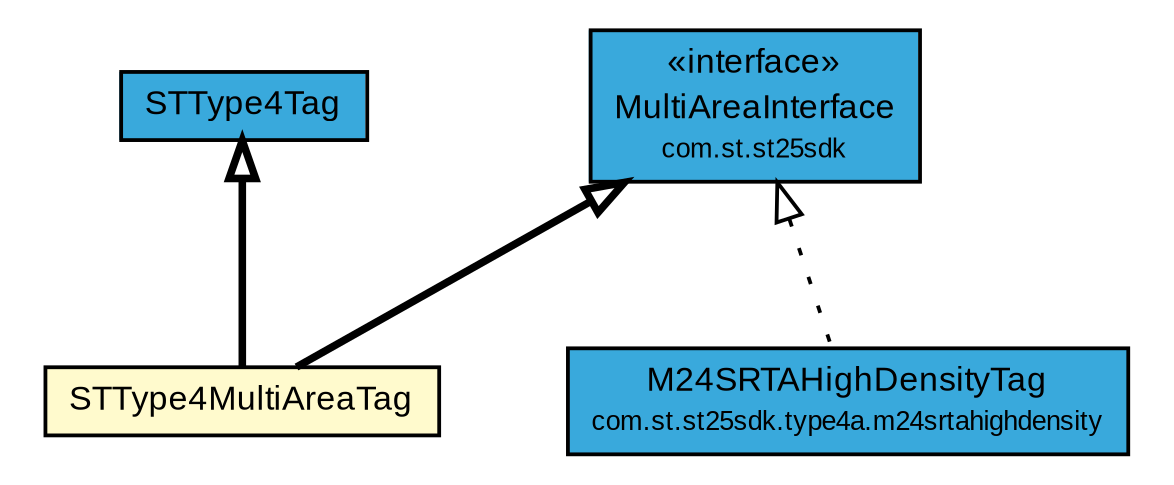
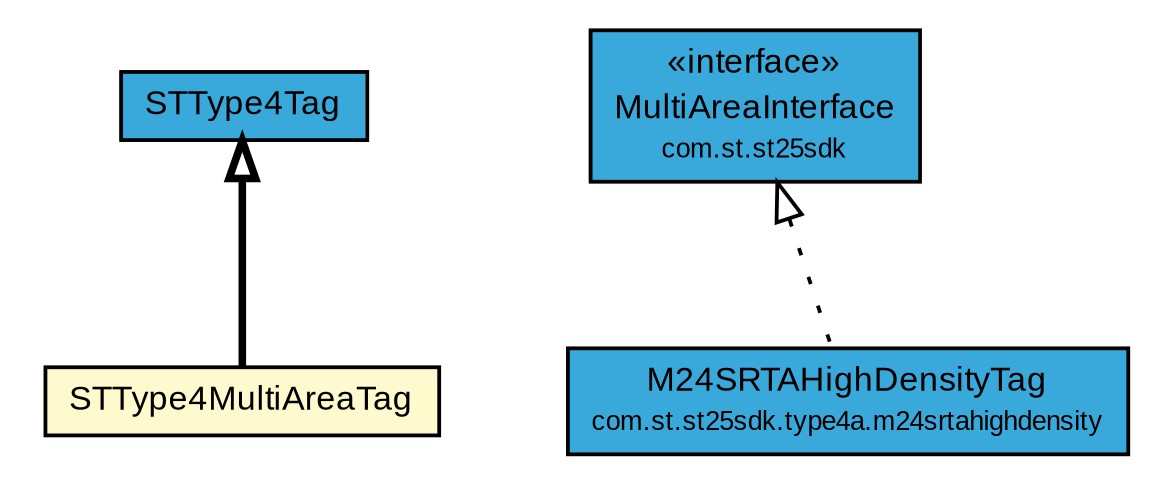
edge "STType4MultiAreaTag" -> "MultiAreaInterface": removed
